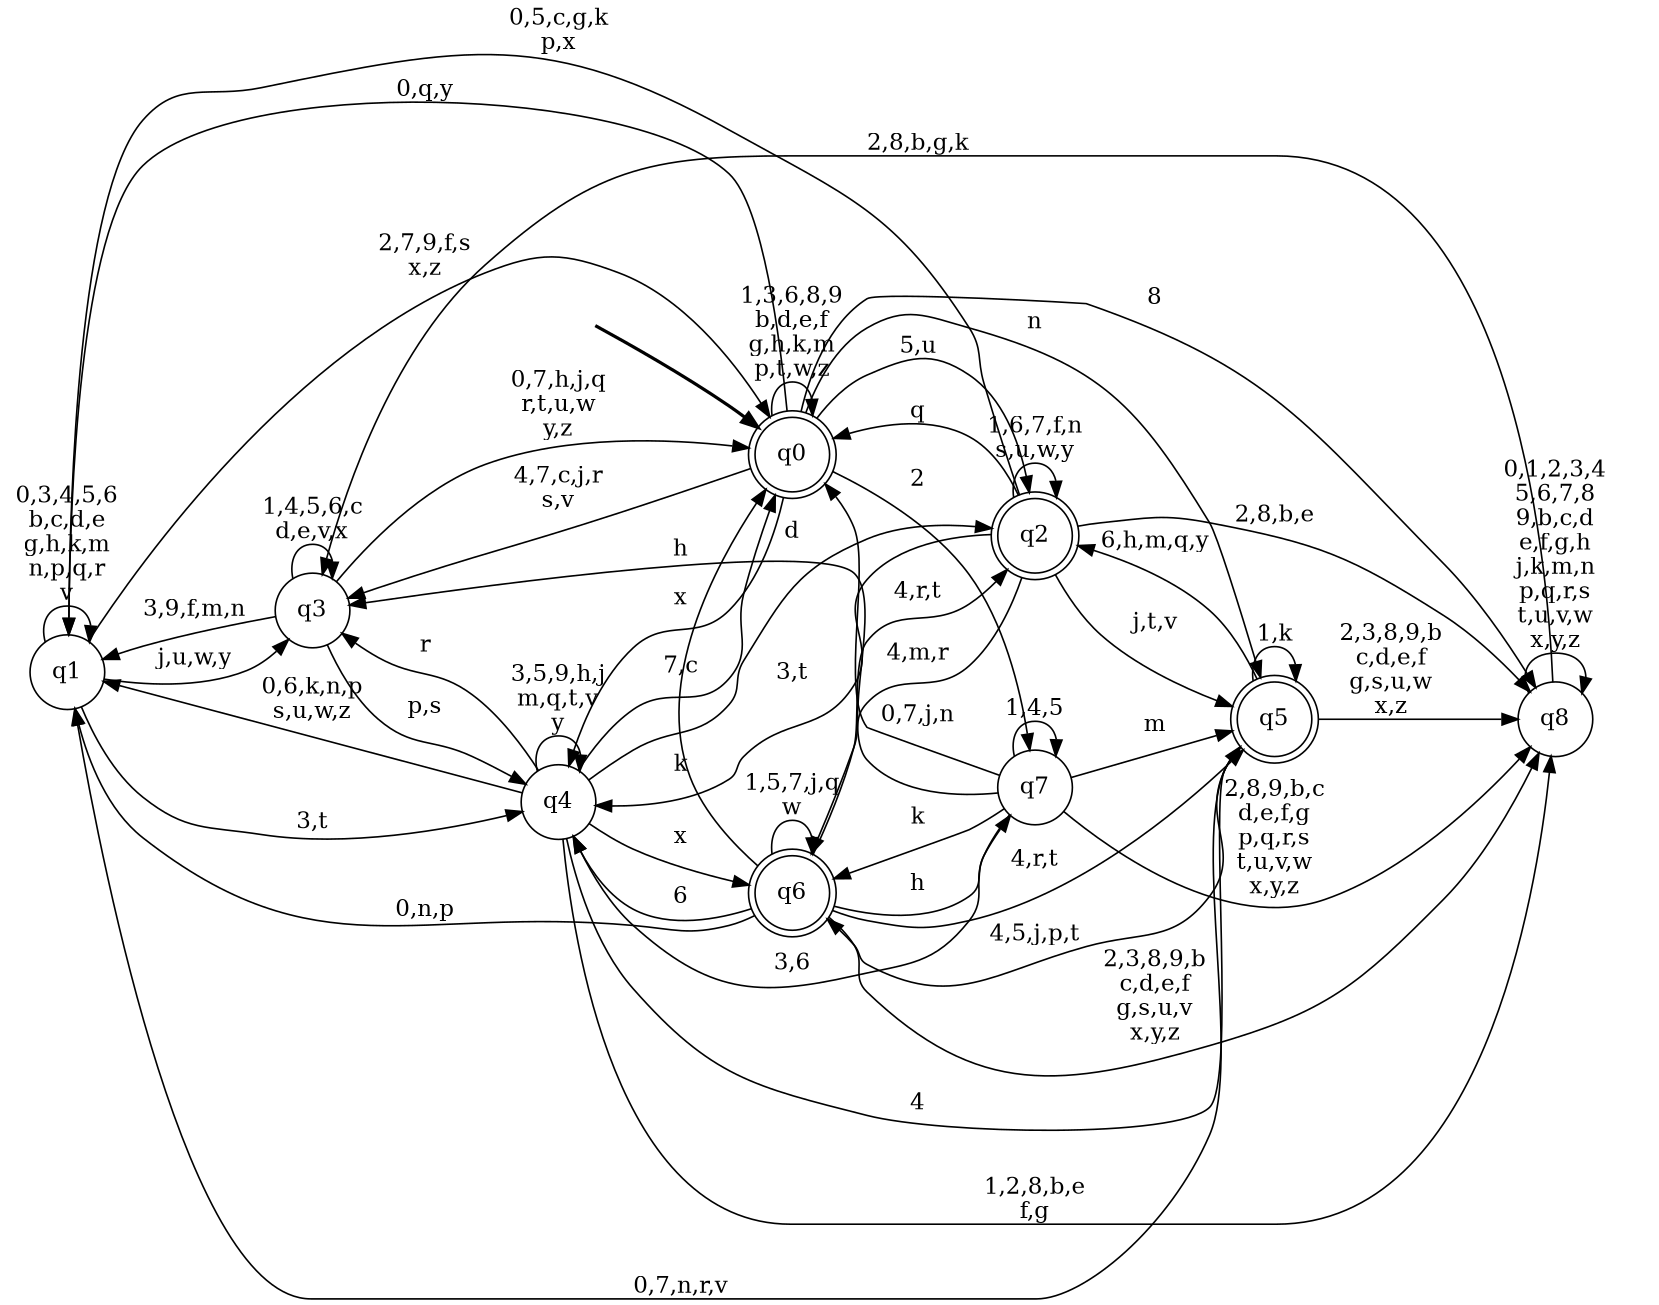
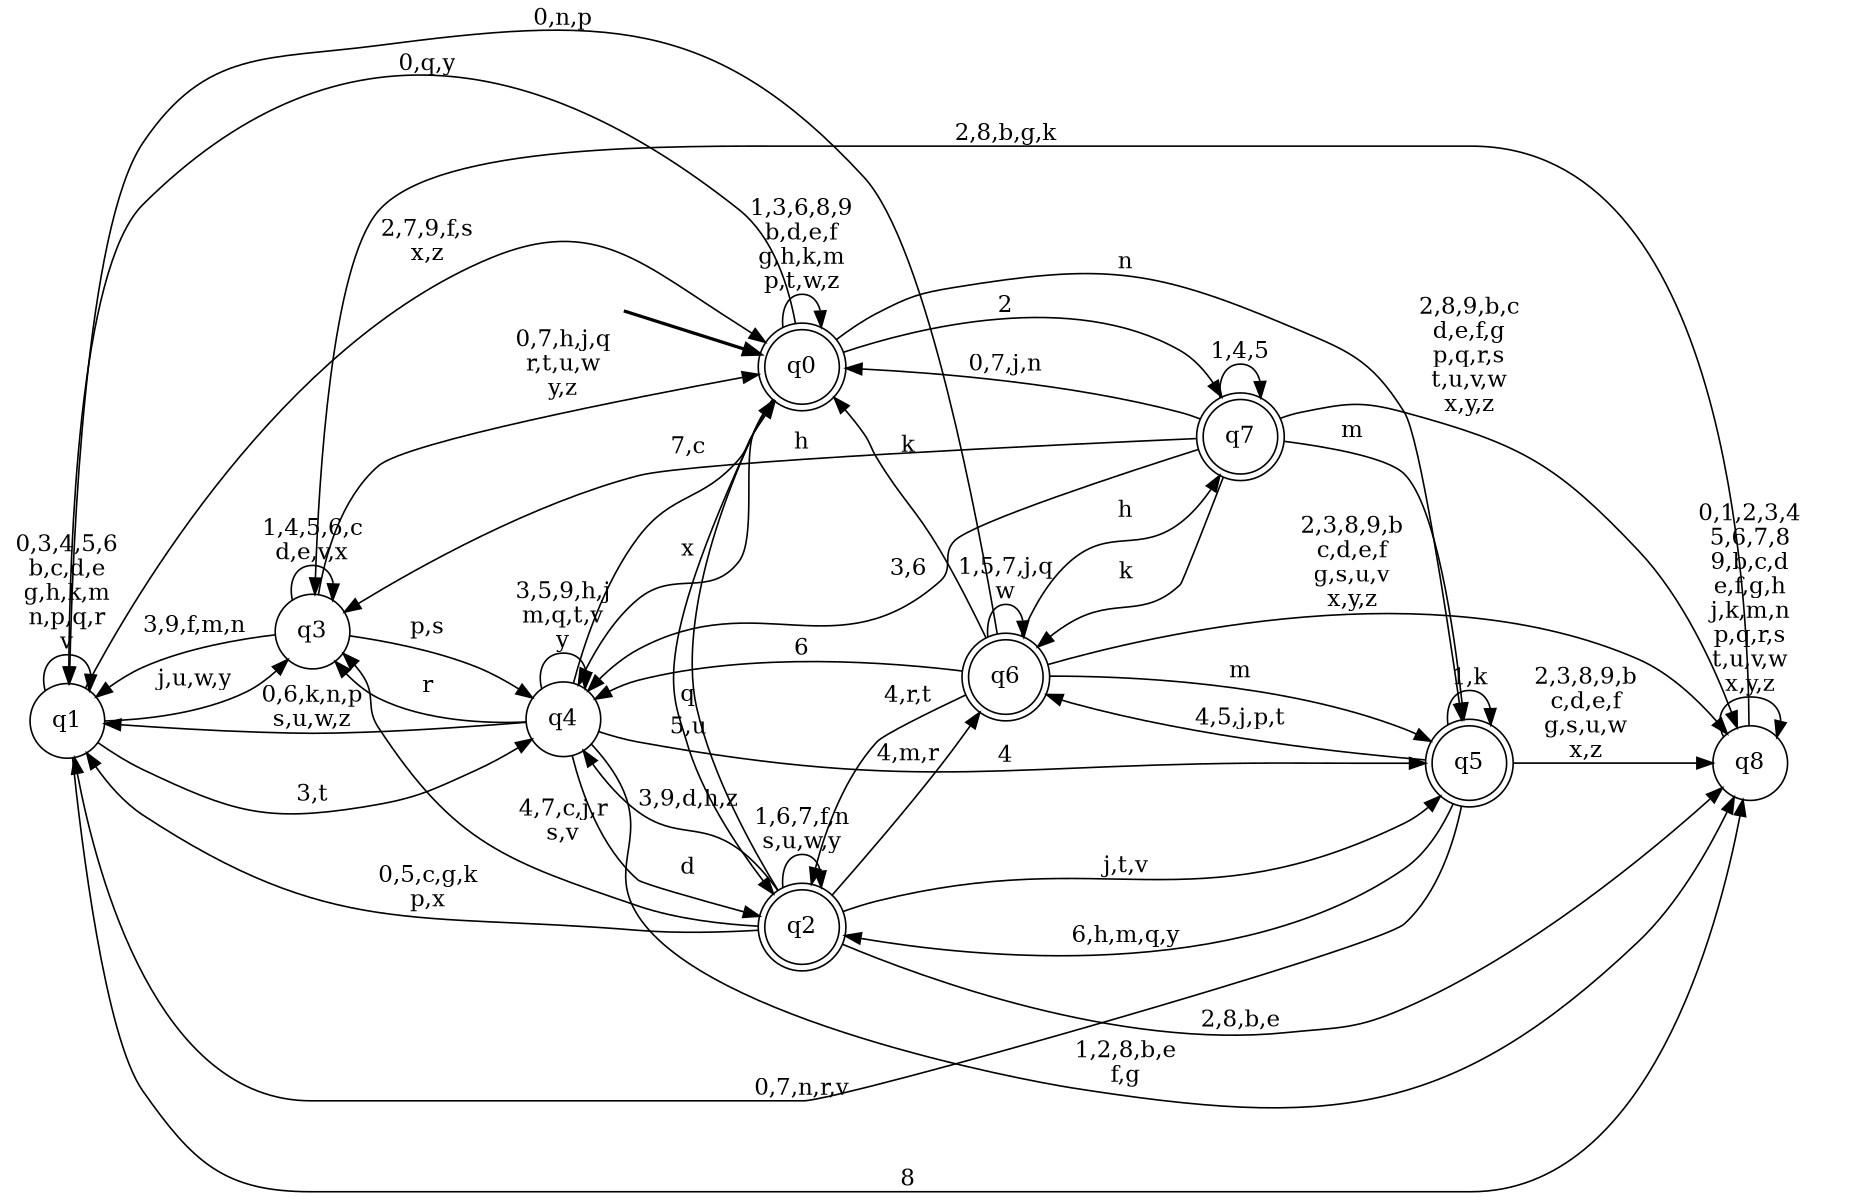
edge "q0" -> "q8": now "q1" -> "q8"
edge "q0" -> "q3": now "q2" -> "q3"
edge "q2" -> "q4": label "3,t" -> "3,9,d,h,z"
node "q7": shape circle -> doublecircle
edge "q4" -> "q6": removed, label "x"
edge "q6" -> "q5": label "4,r,t" -> "m"
